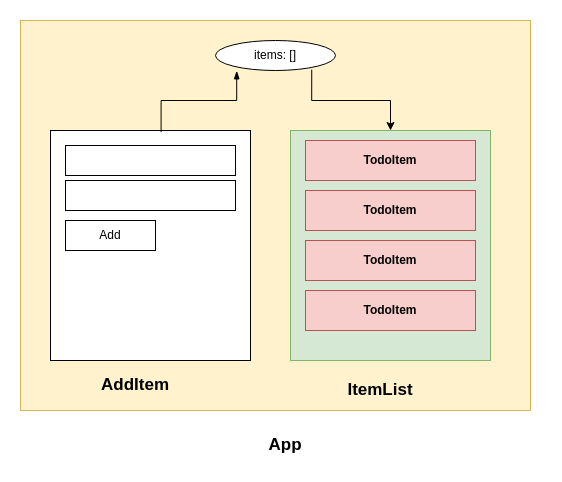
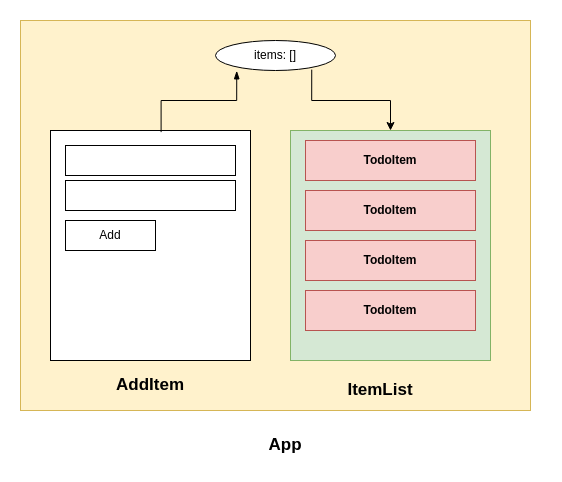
node "AddItem": moved (136, 386) -> (151, 386)
